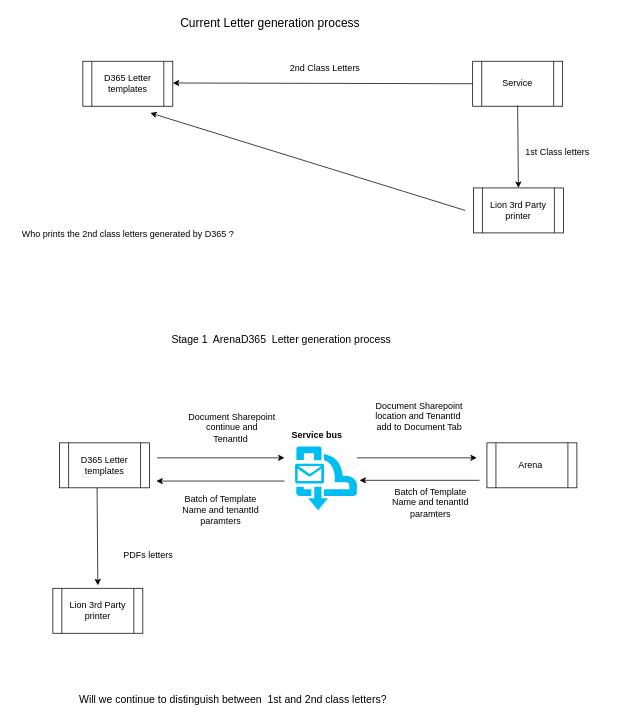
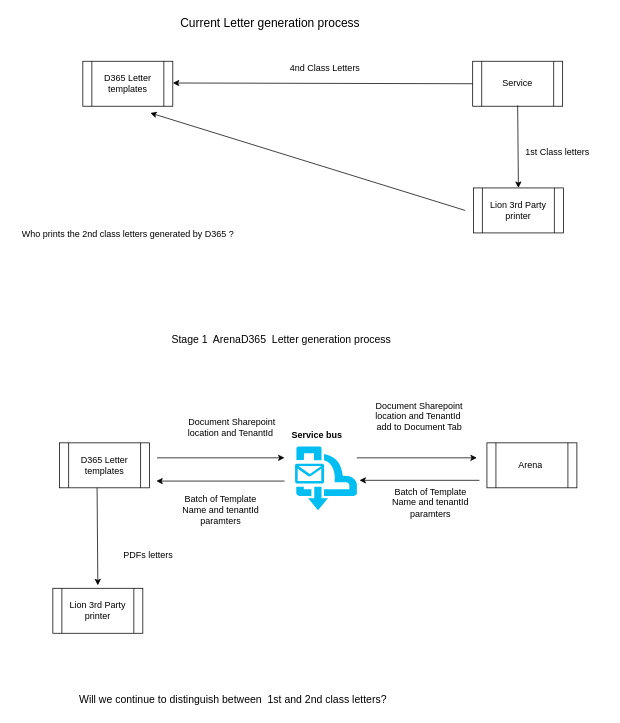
node "2nd Class Letters": label "2nd Class Letters" -> "4nd Class Letters"
node "Document Sharepoint continue and TenantId": label "Document Sharepoint continue and TenantId" -> "Document Sharepoint location and TenantId"
